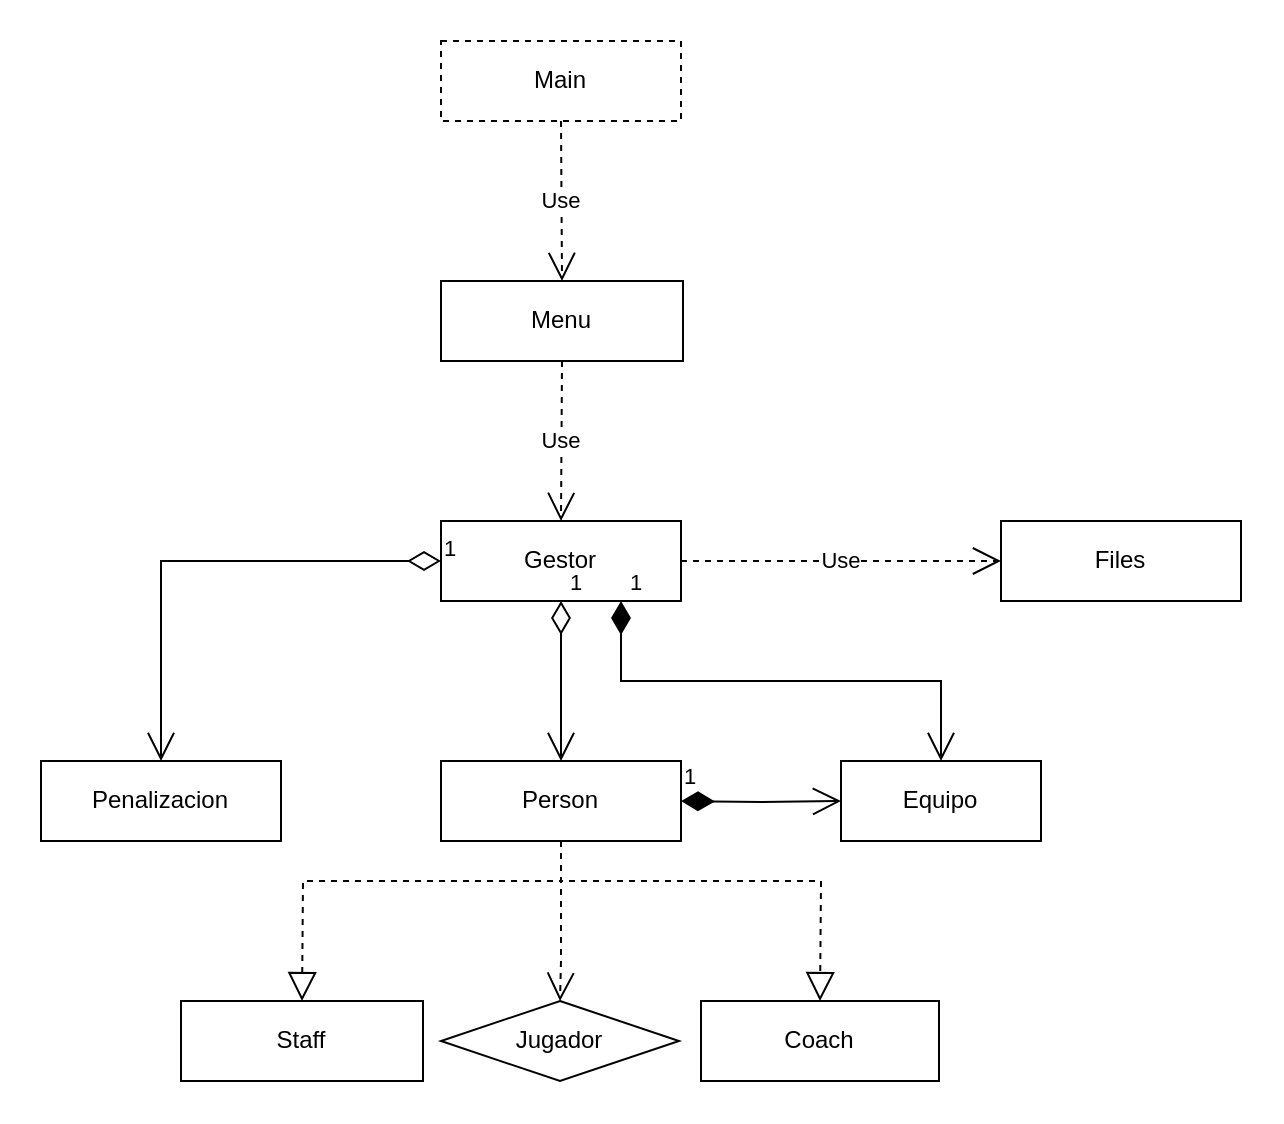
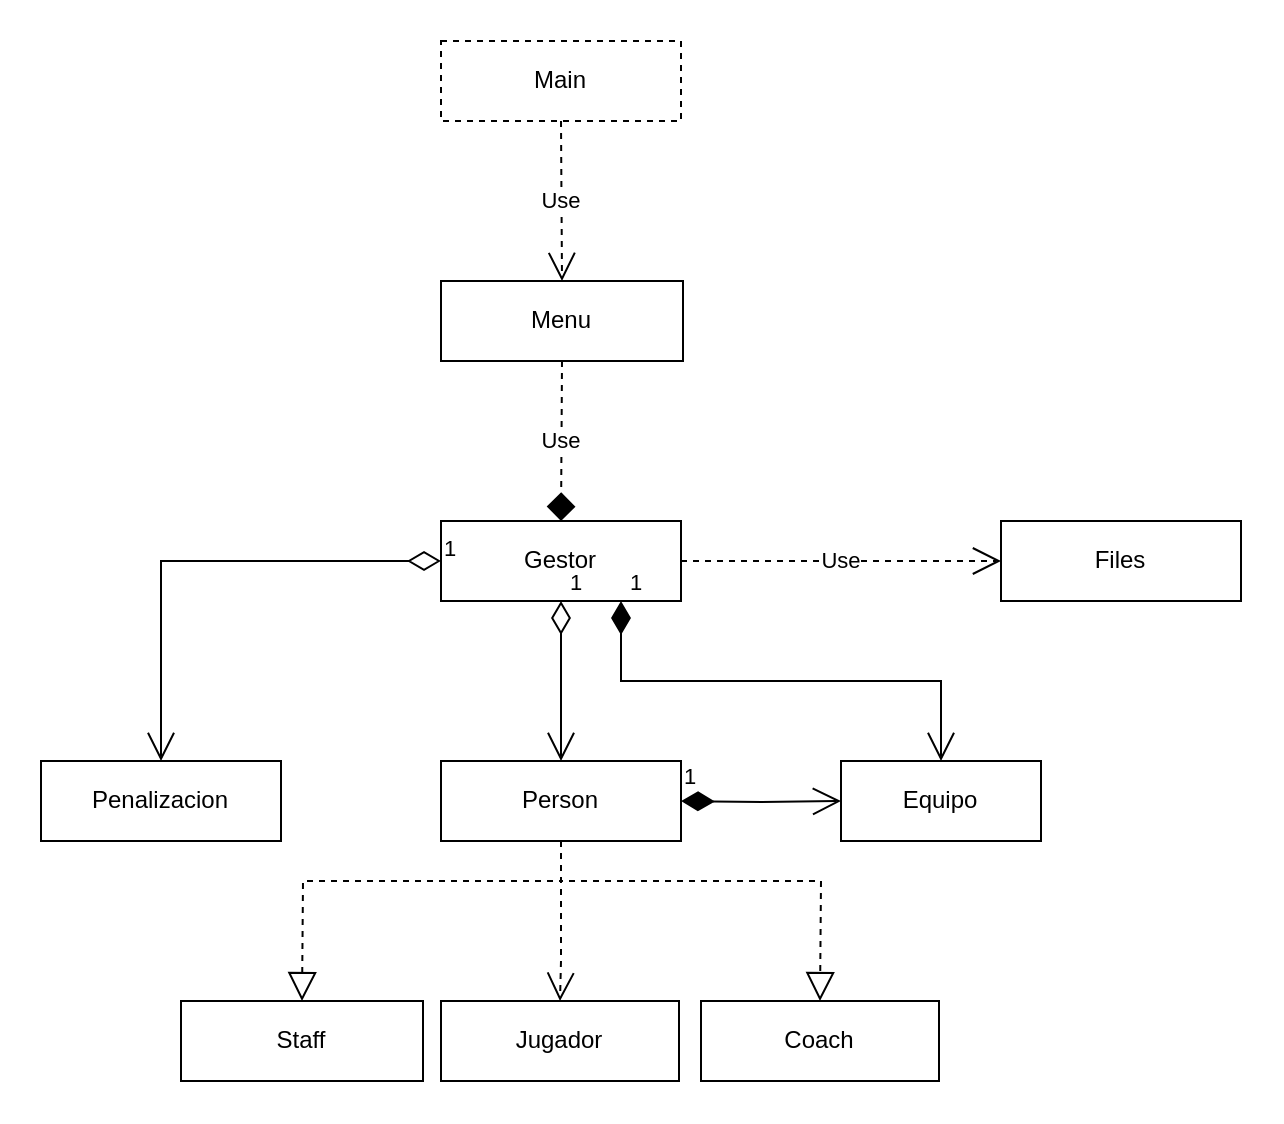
edge "Menu" -> "Gestor": arrowhead open -> diamond
node "Jugador": shape diamond -> rectangle
